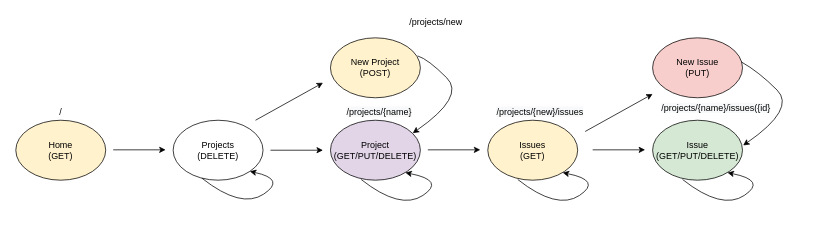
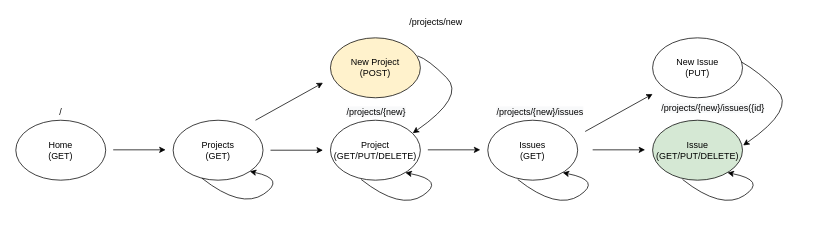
node "New Issue (PUT)": fillcolor #f8cecc -> #ffffff
node "/projects/{name}/issues({id}": label "/projects/{name}/issues({id}" -> "/projects/{new}/issues({id}"
node "/projects/{name}": label "/projects/{name}" -> "/projects/{new}"
node "Home (GET)": fillcolor #fff2cc -> #ffffff
node "Projects (DELETE)": label "Projects (DELETE)" -> "Projects (GET)"
node "Project (GET/PUT/DELETE)": fillcolor #e1d5e7 -> #ffffff
node "Issues (GET)": fillcolor #fff2cc -> #ffffff
